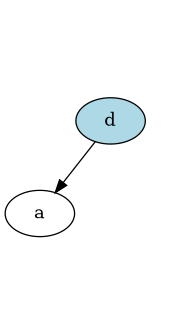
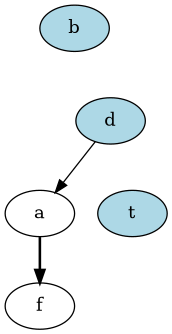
node "b": added
node "t": added
node "f": added
